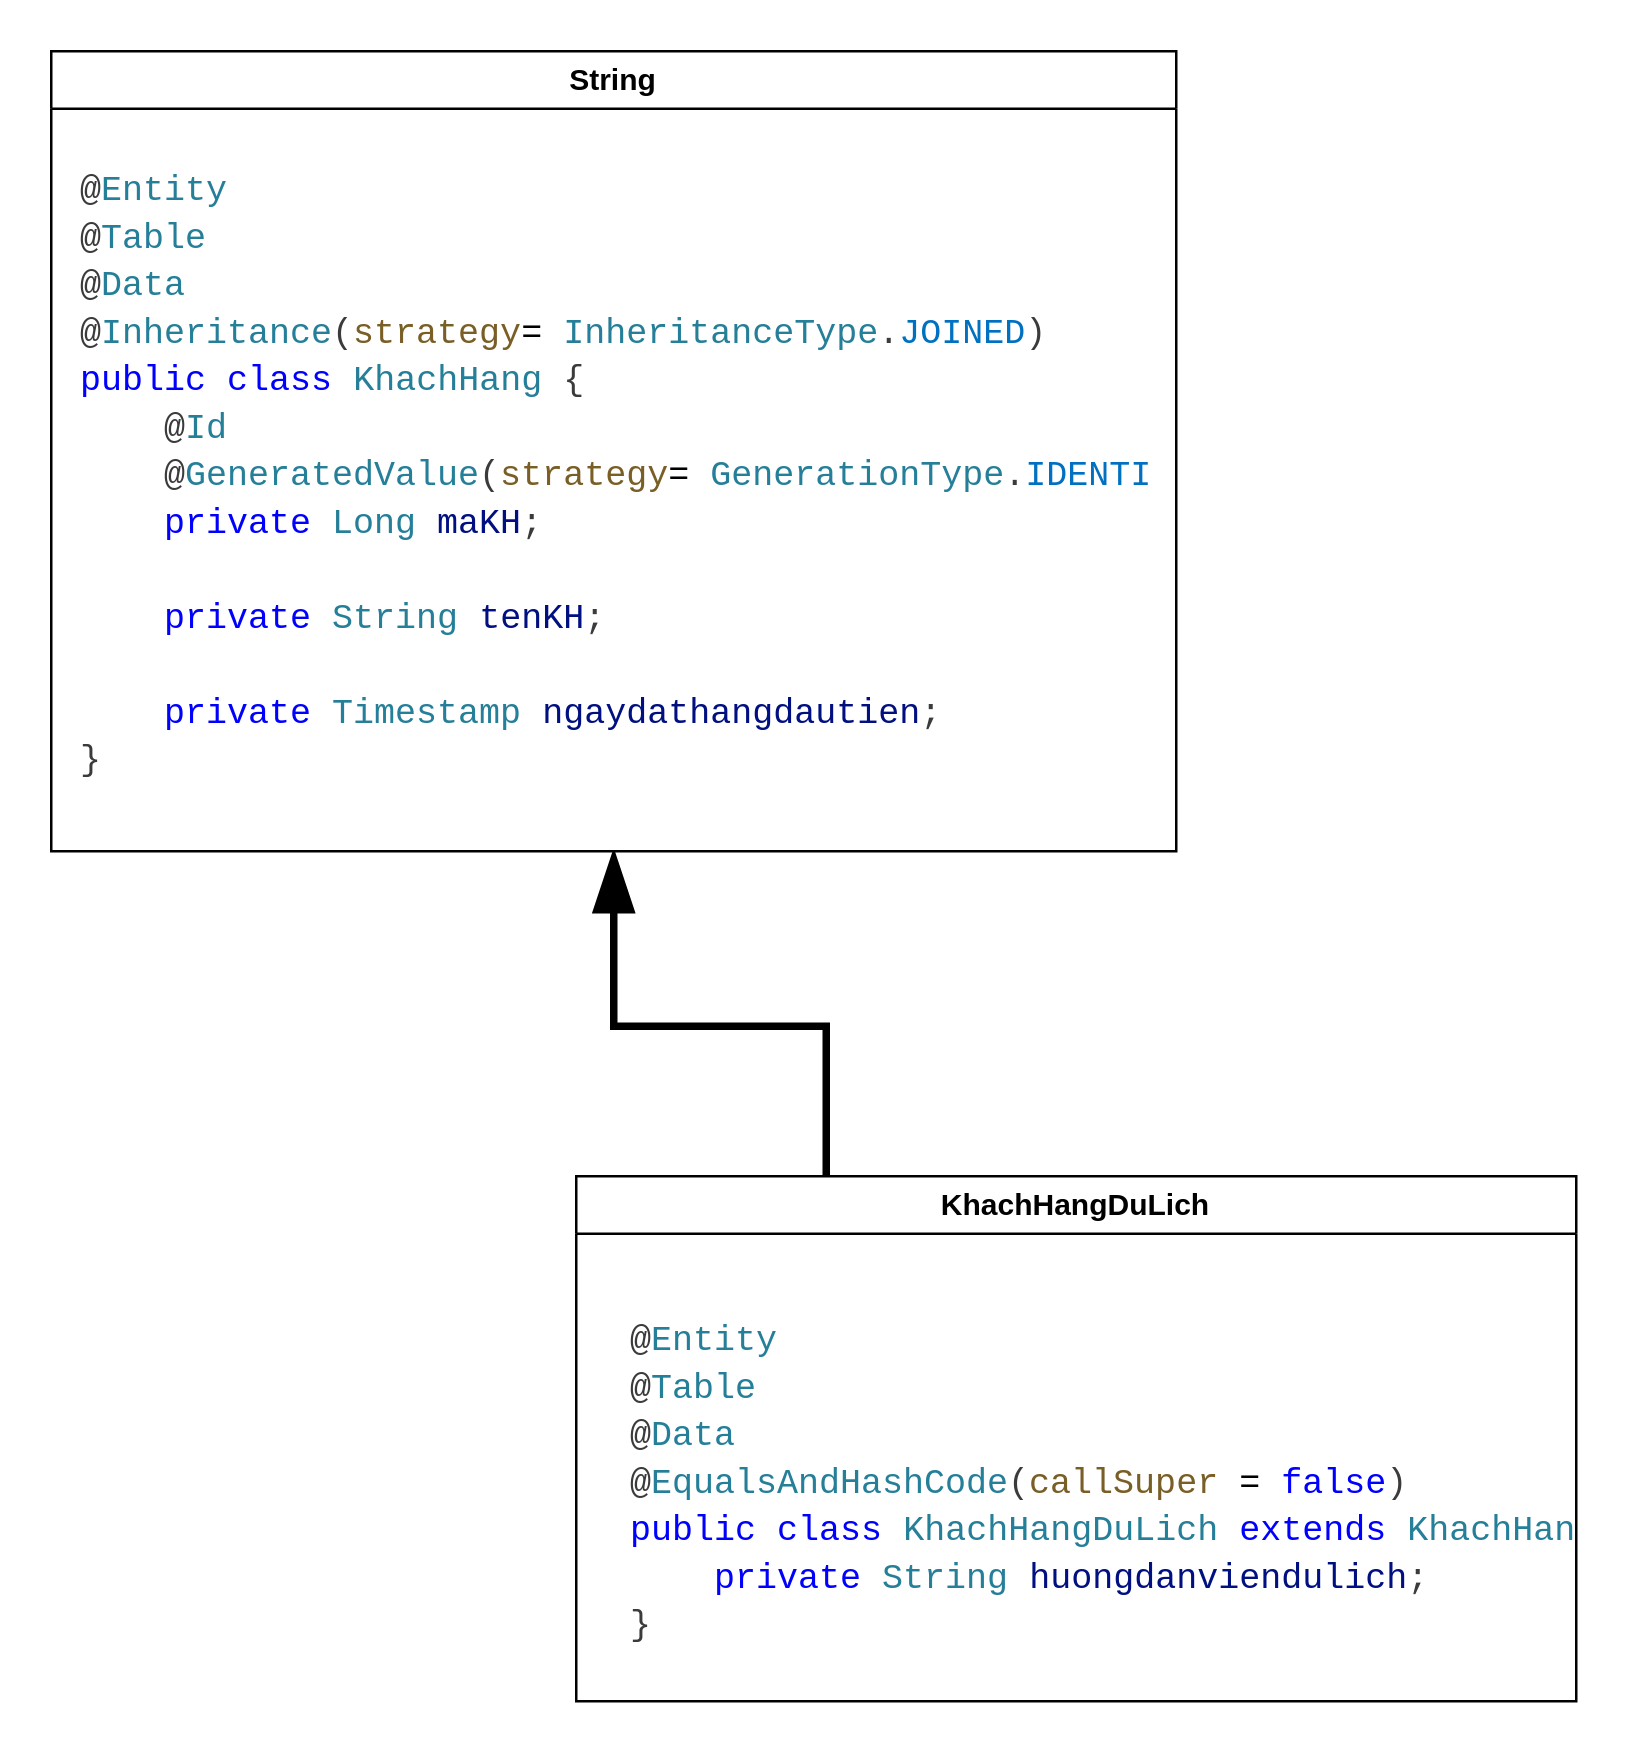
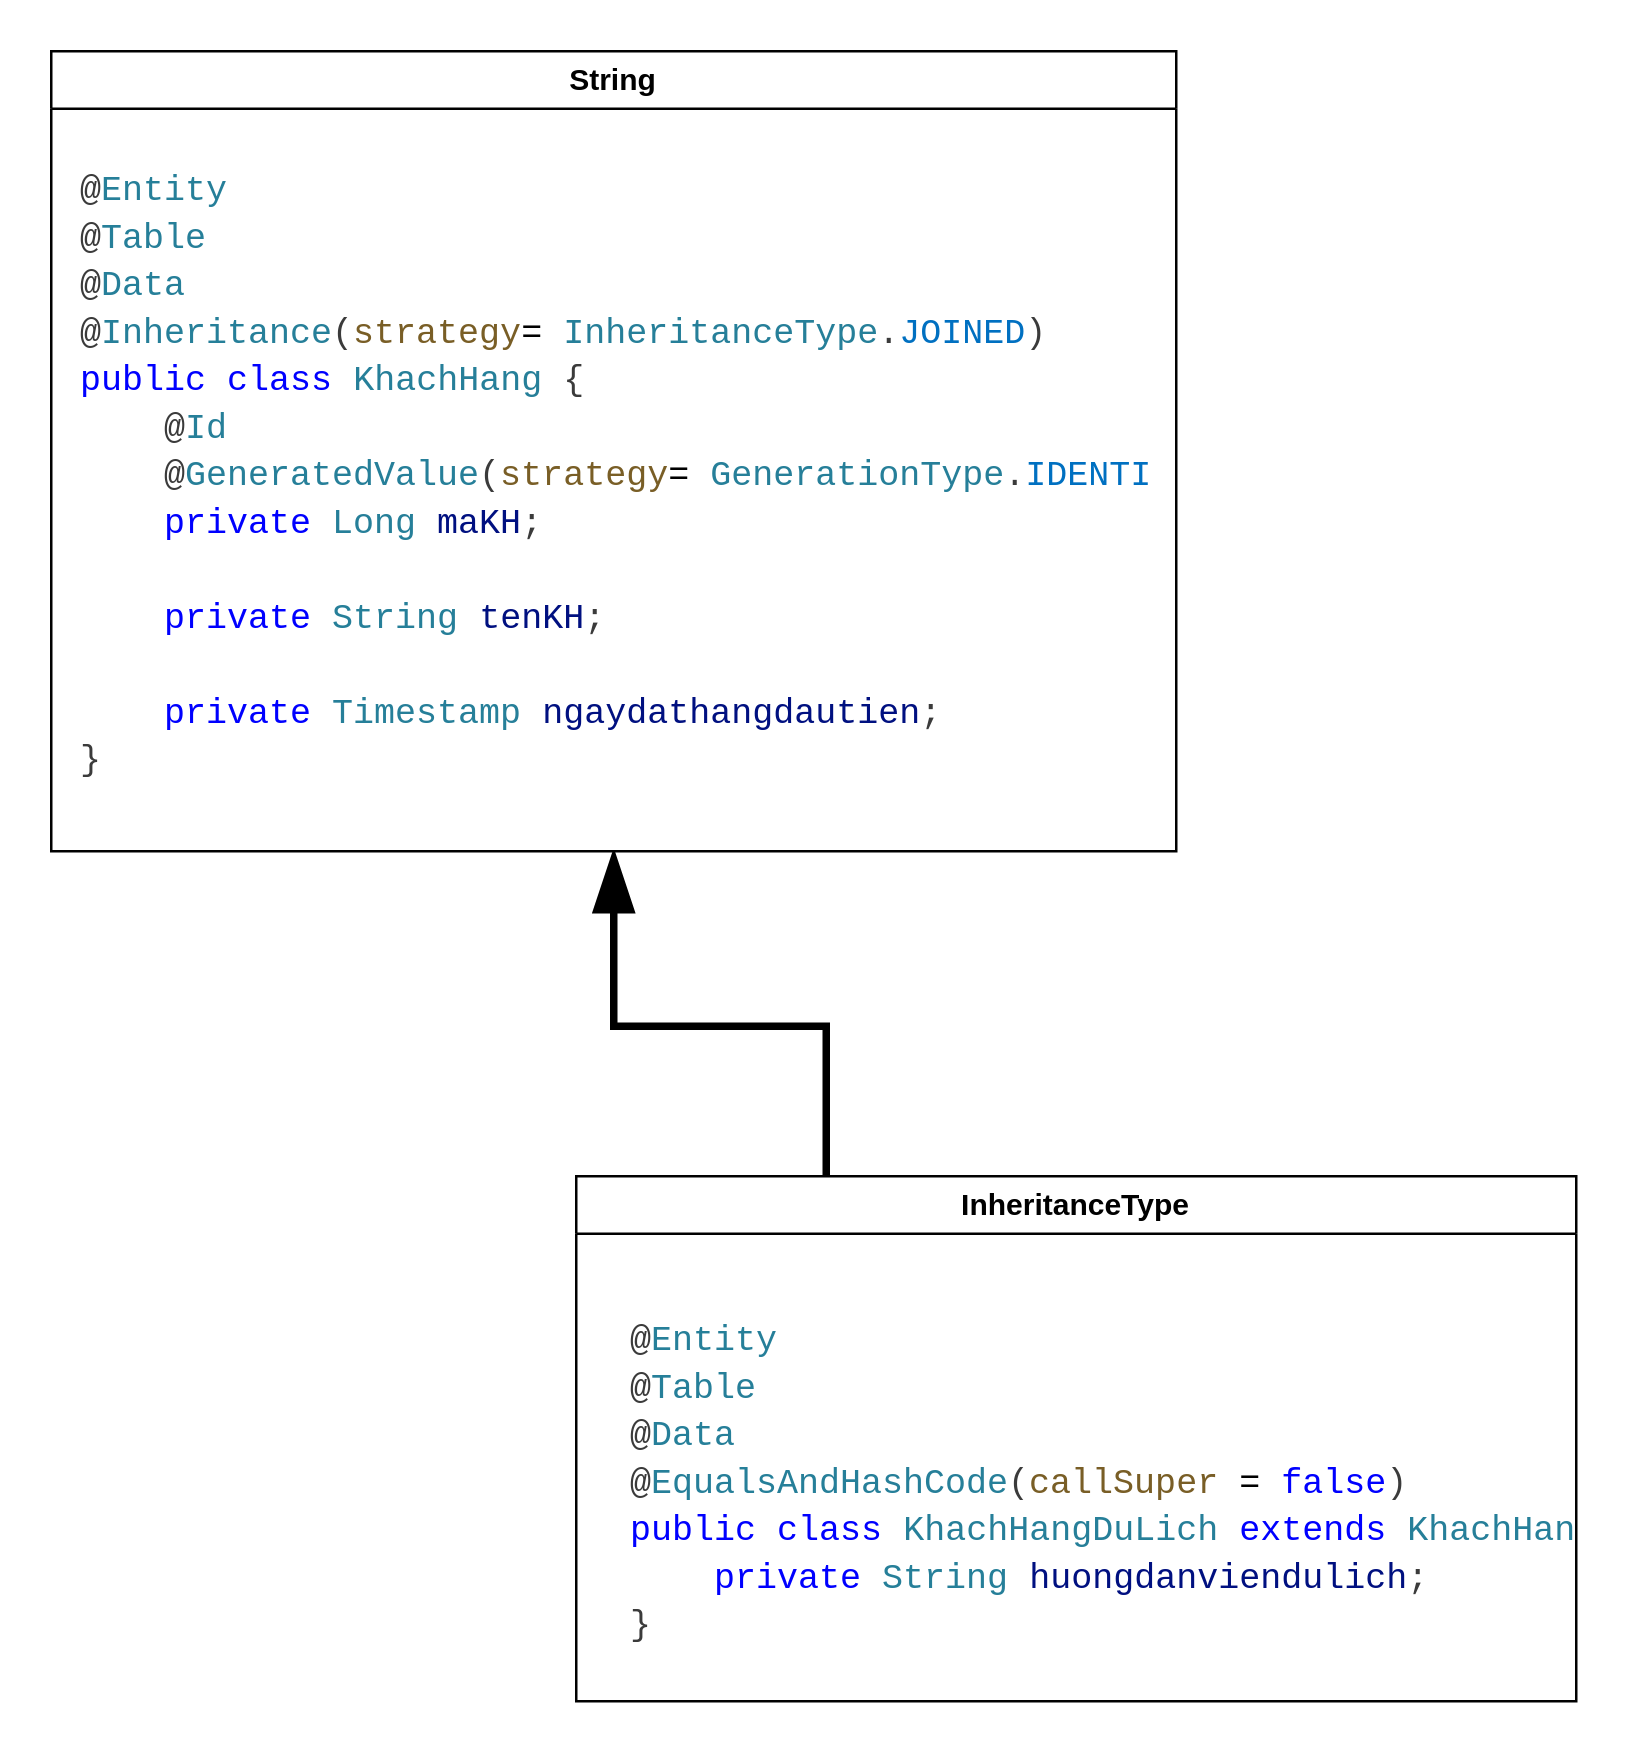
node "KhachHangDuLich": label "KhachHangDuLich" -> "InheritanceType"
